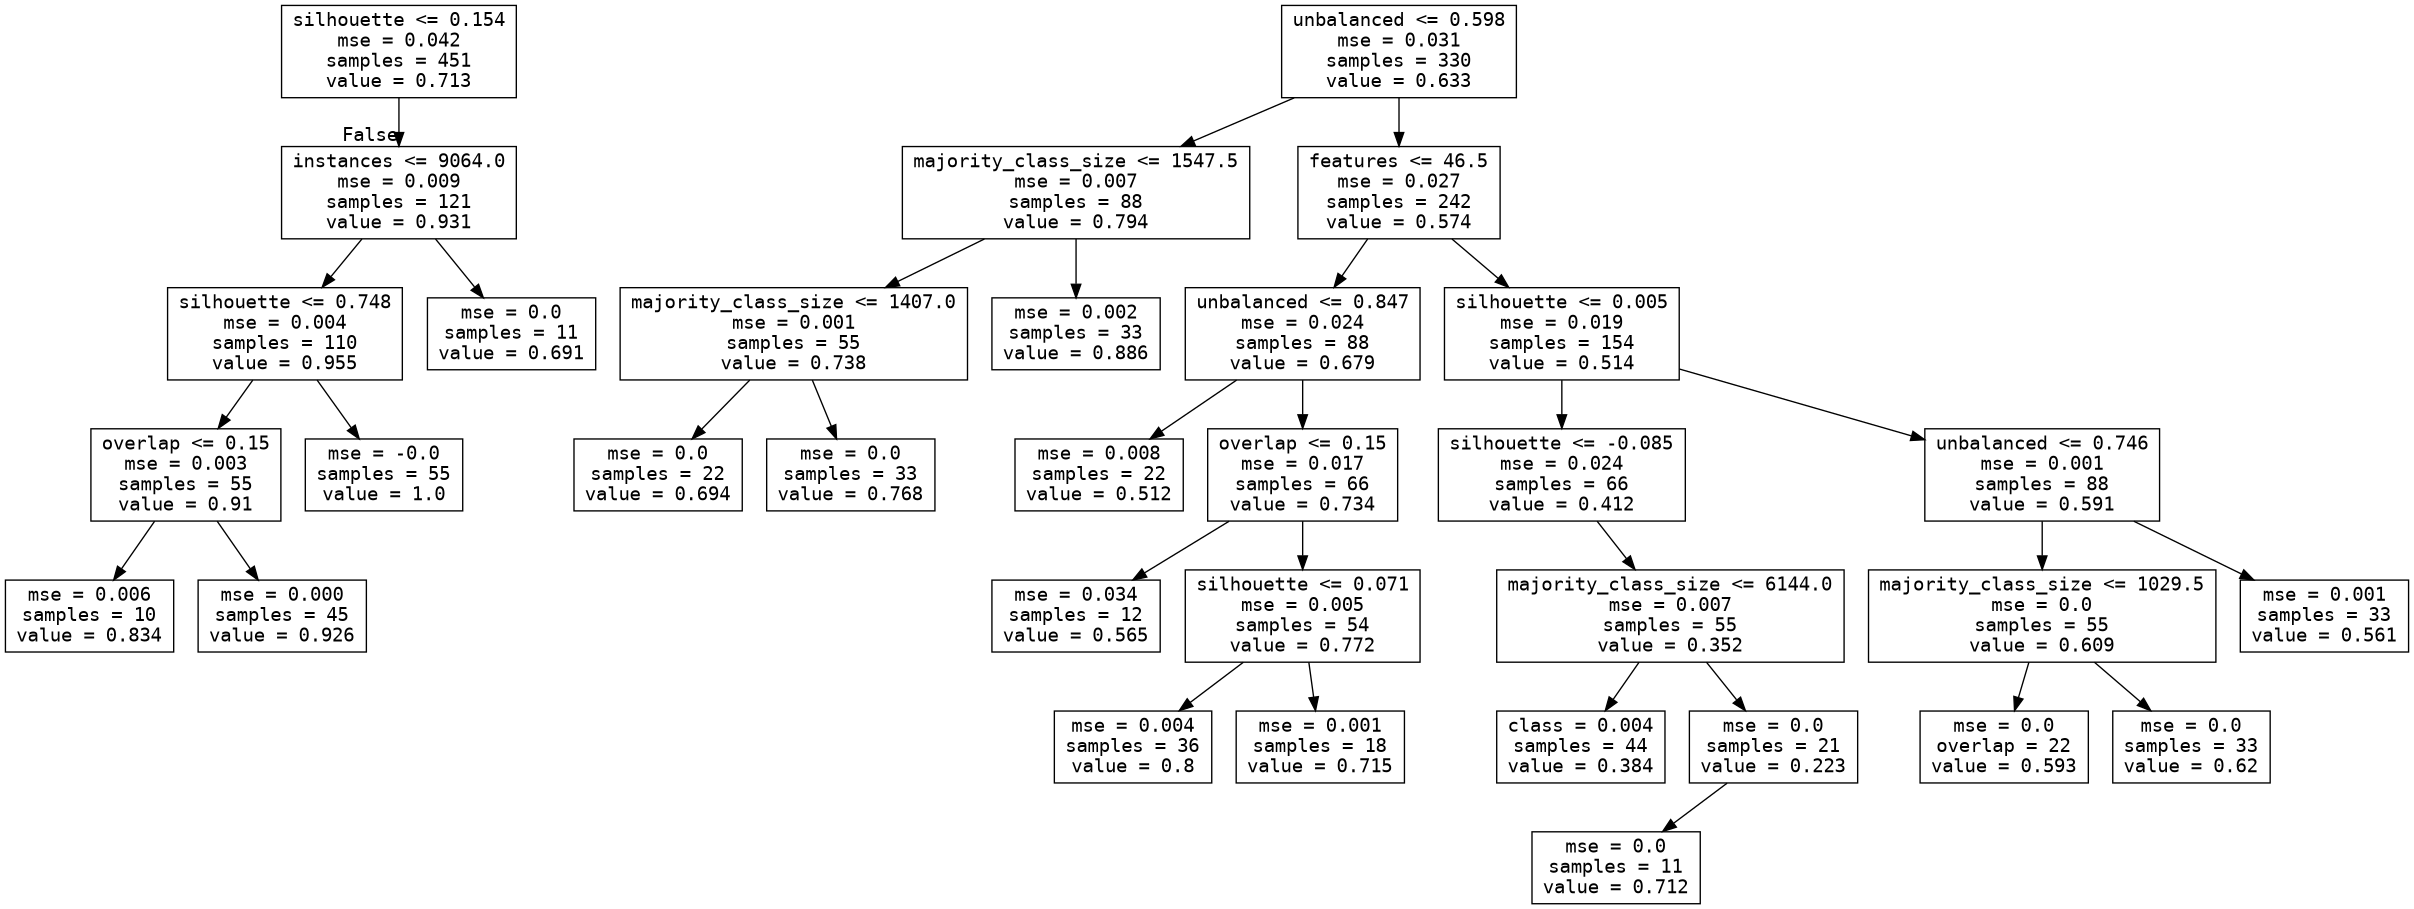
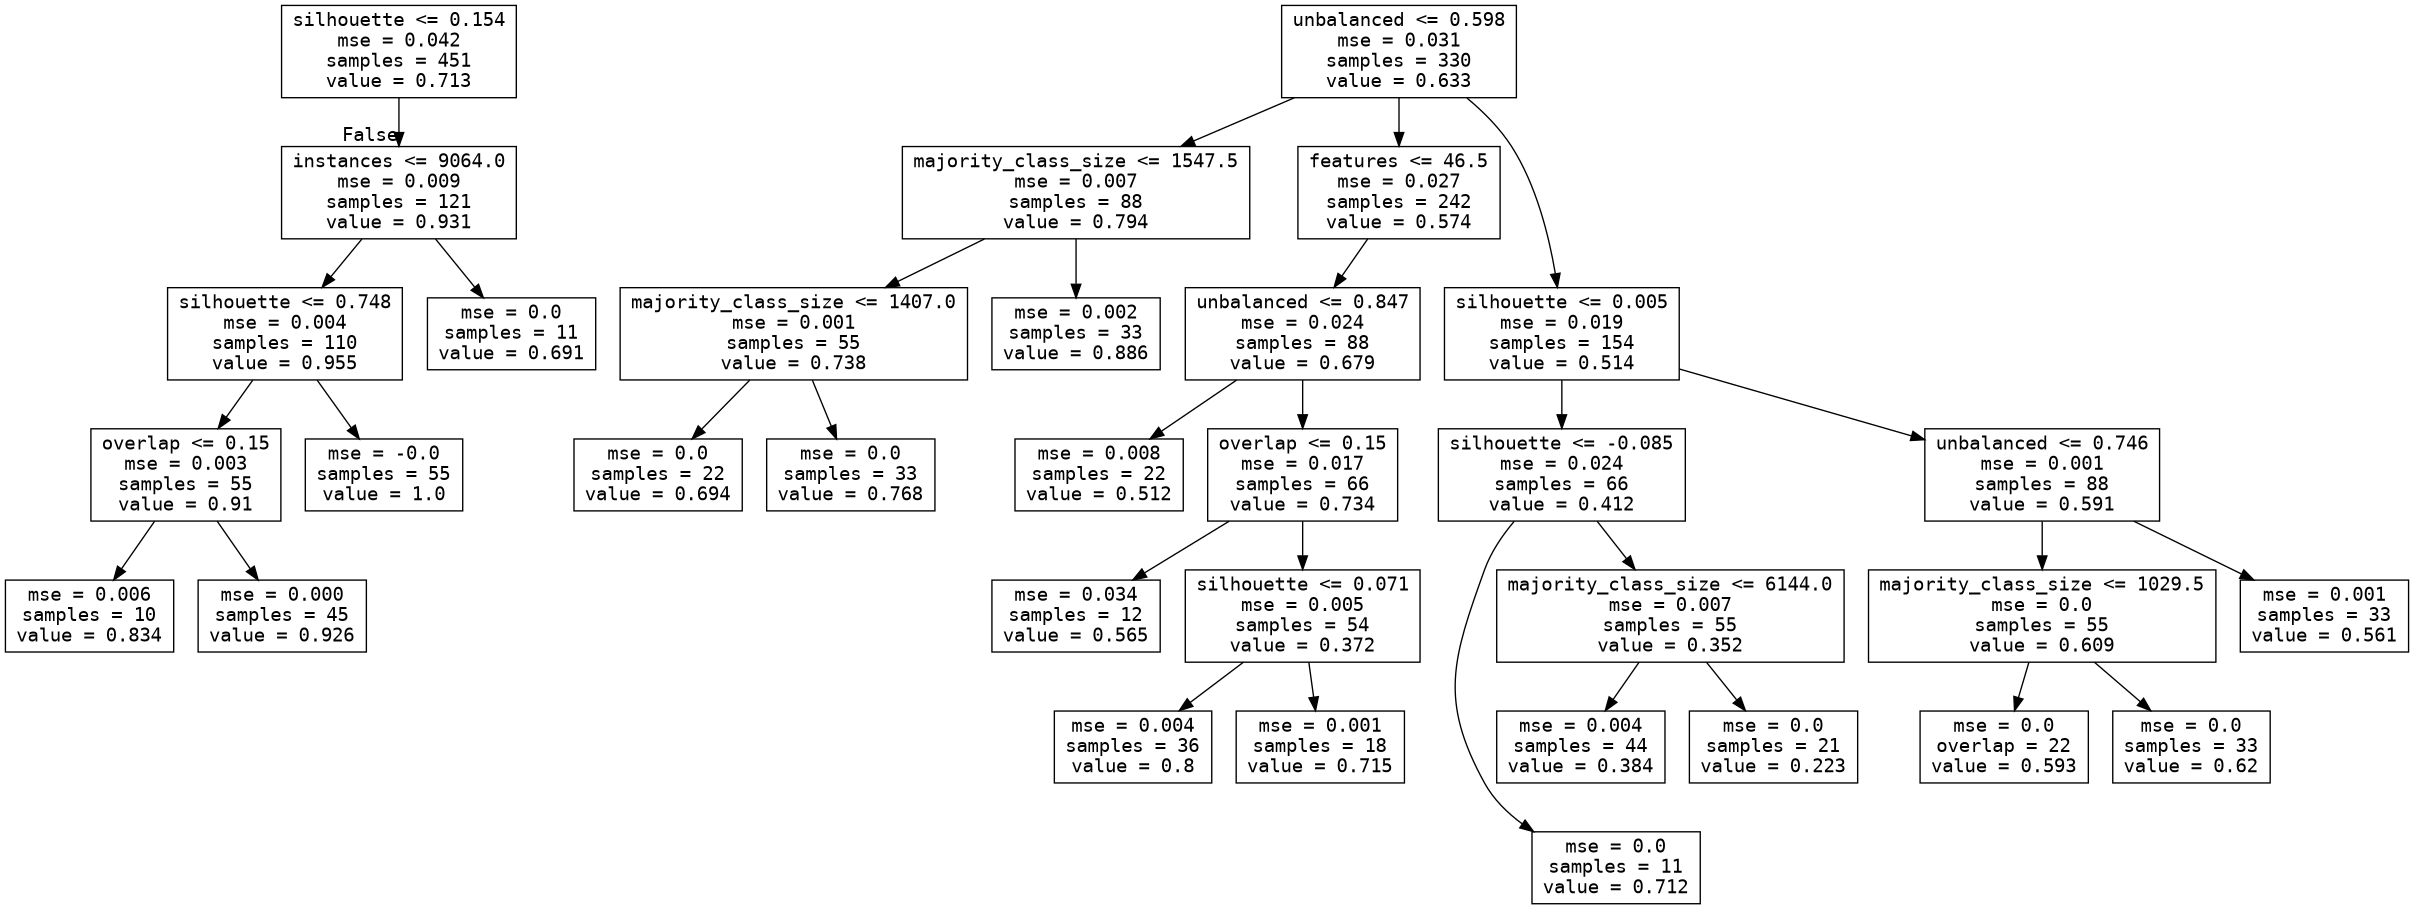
edge "features <= 46.5 mse = 0.027 samples = 242 value = 0.574" -> "silhouette <= 0.005 mse = 0.019 samples = 154 value = 0.514": now "unbalanced <= 0.598 mse = 0.031 samples = 330 value = 0.633" -> "silhouette <= 0.005 mse = 0.019 samples = 154 value = 0.514"
node "silhouette <= 0.071 mse = 0.005 samples = 54 value = 0.772": label "silhouette <= 0.071 mse = 0.005 samples = 54 value = 0.772" -> "silhouette <= 0.071 mse = 0.005 samples = 54 value = 0.372"
node "class = 0.004 samples = 44 value = 0.384": label "class = 0.004 samples = 44 value = 0.384" -> "mse = 0.004 samples = 44 value = 0.384"
edge "mse = 0.0 samples = 21 value = 0.223" -> "mse = 0.0 samples = 11 value = 0.712": now "silhouette <= -0.085 mse = 0.024 samples = 66 value = 0.412" -> "mse = 0.0 samples = 11 value = 0.712"
